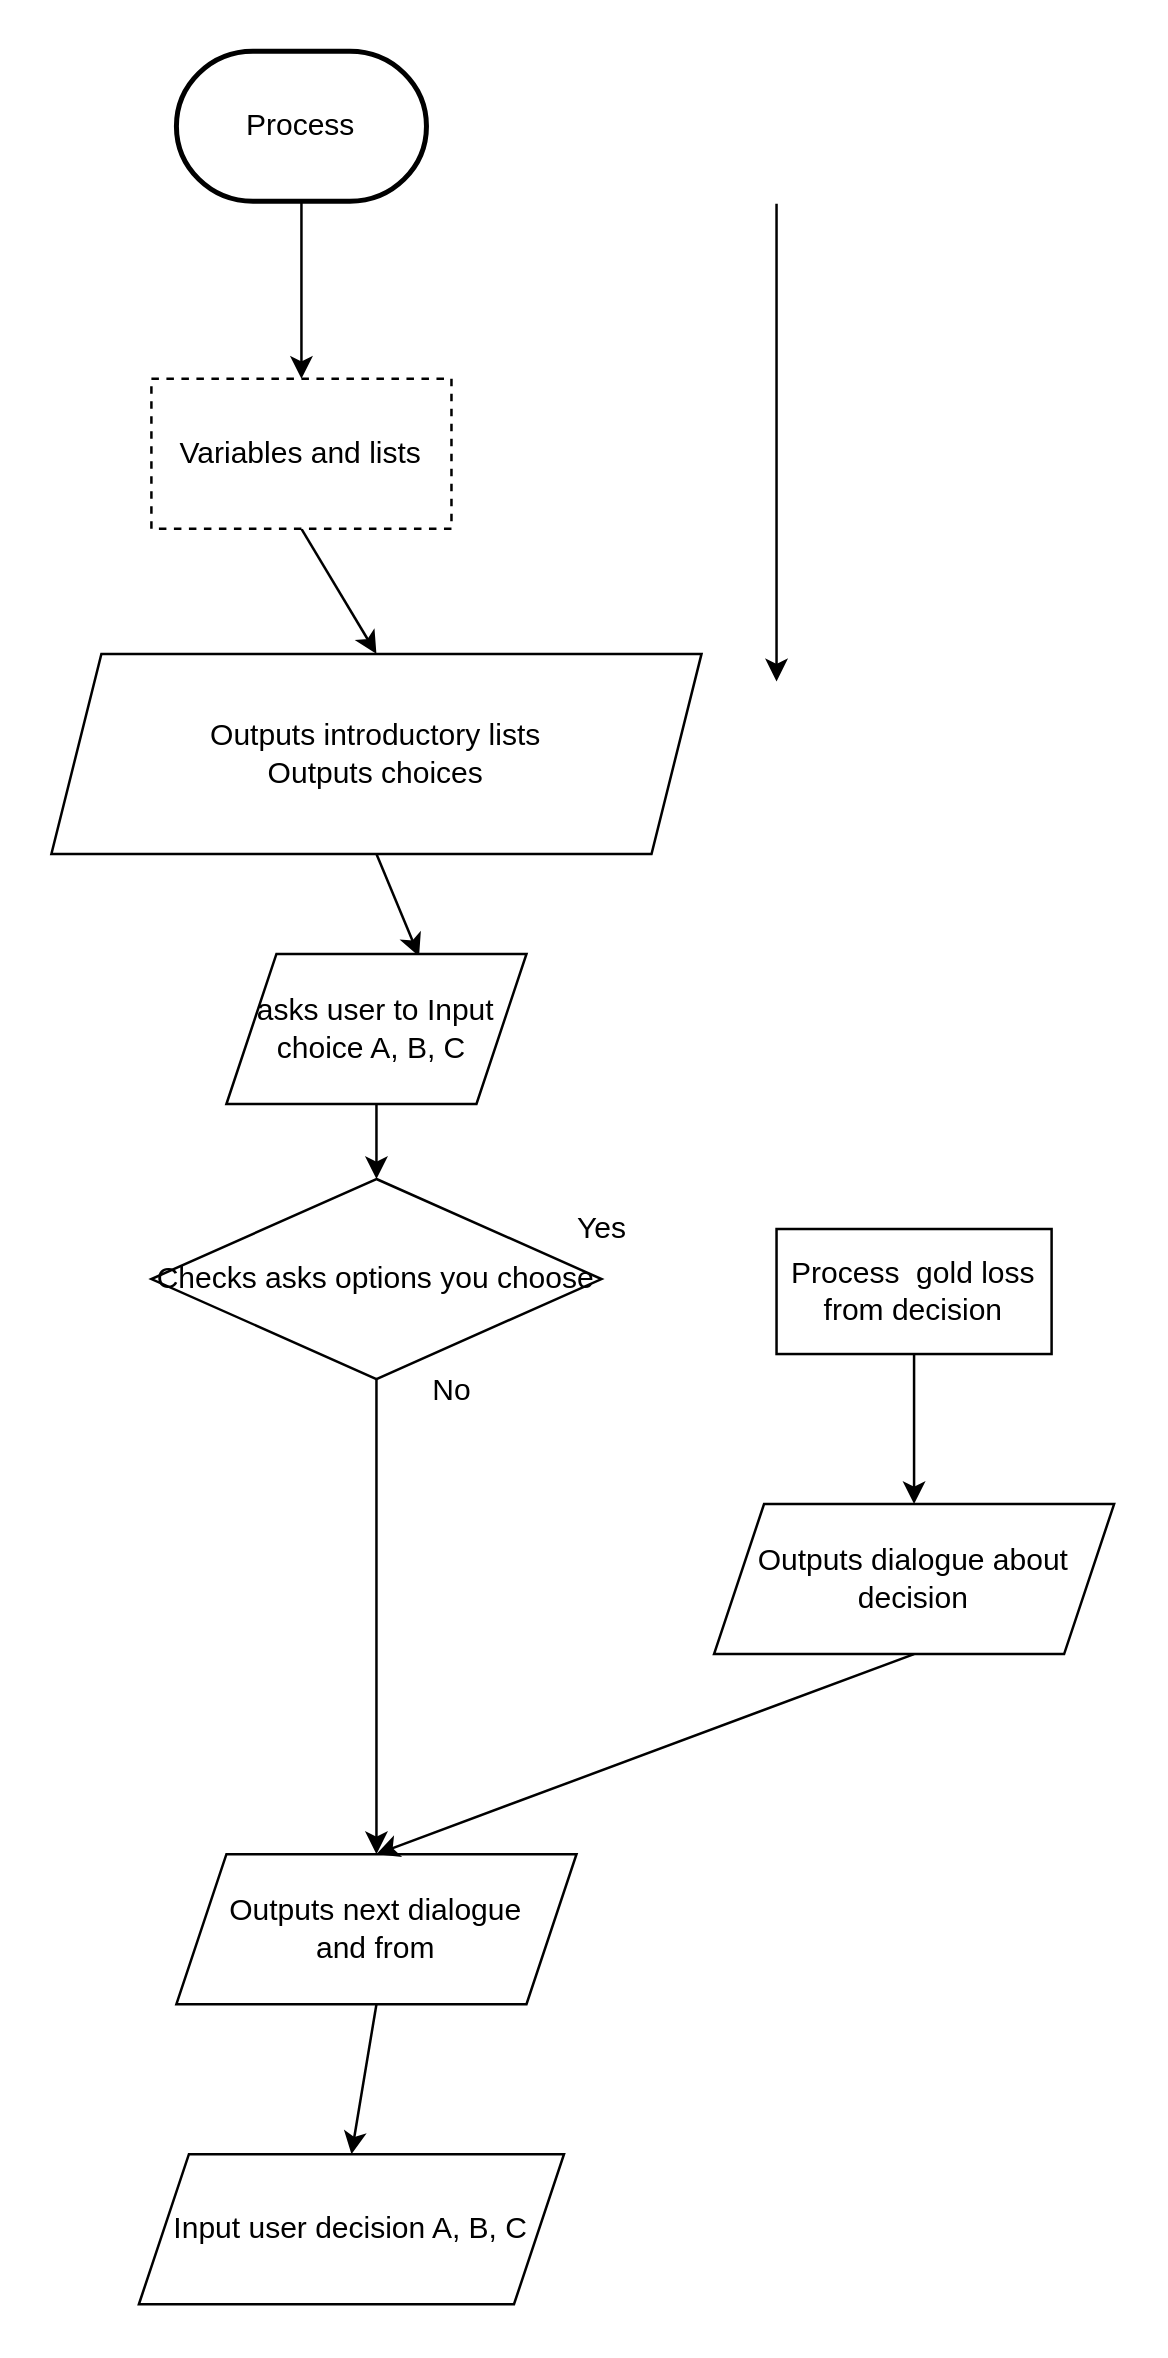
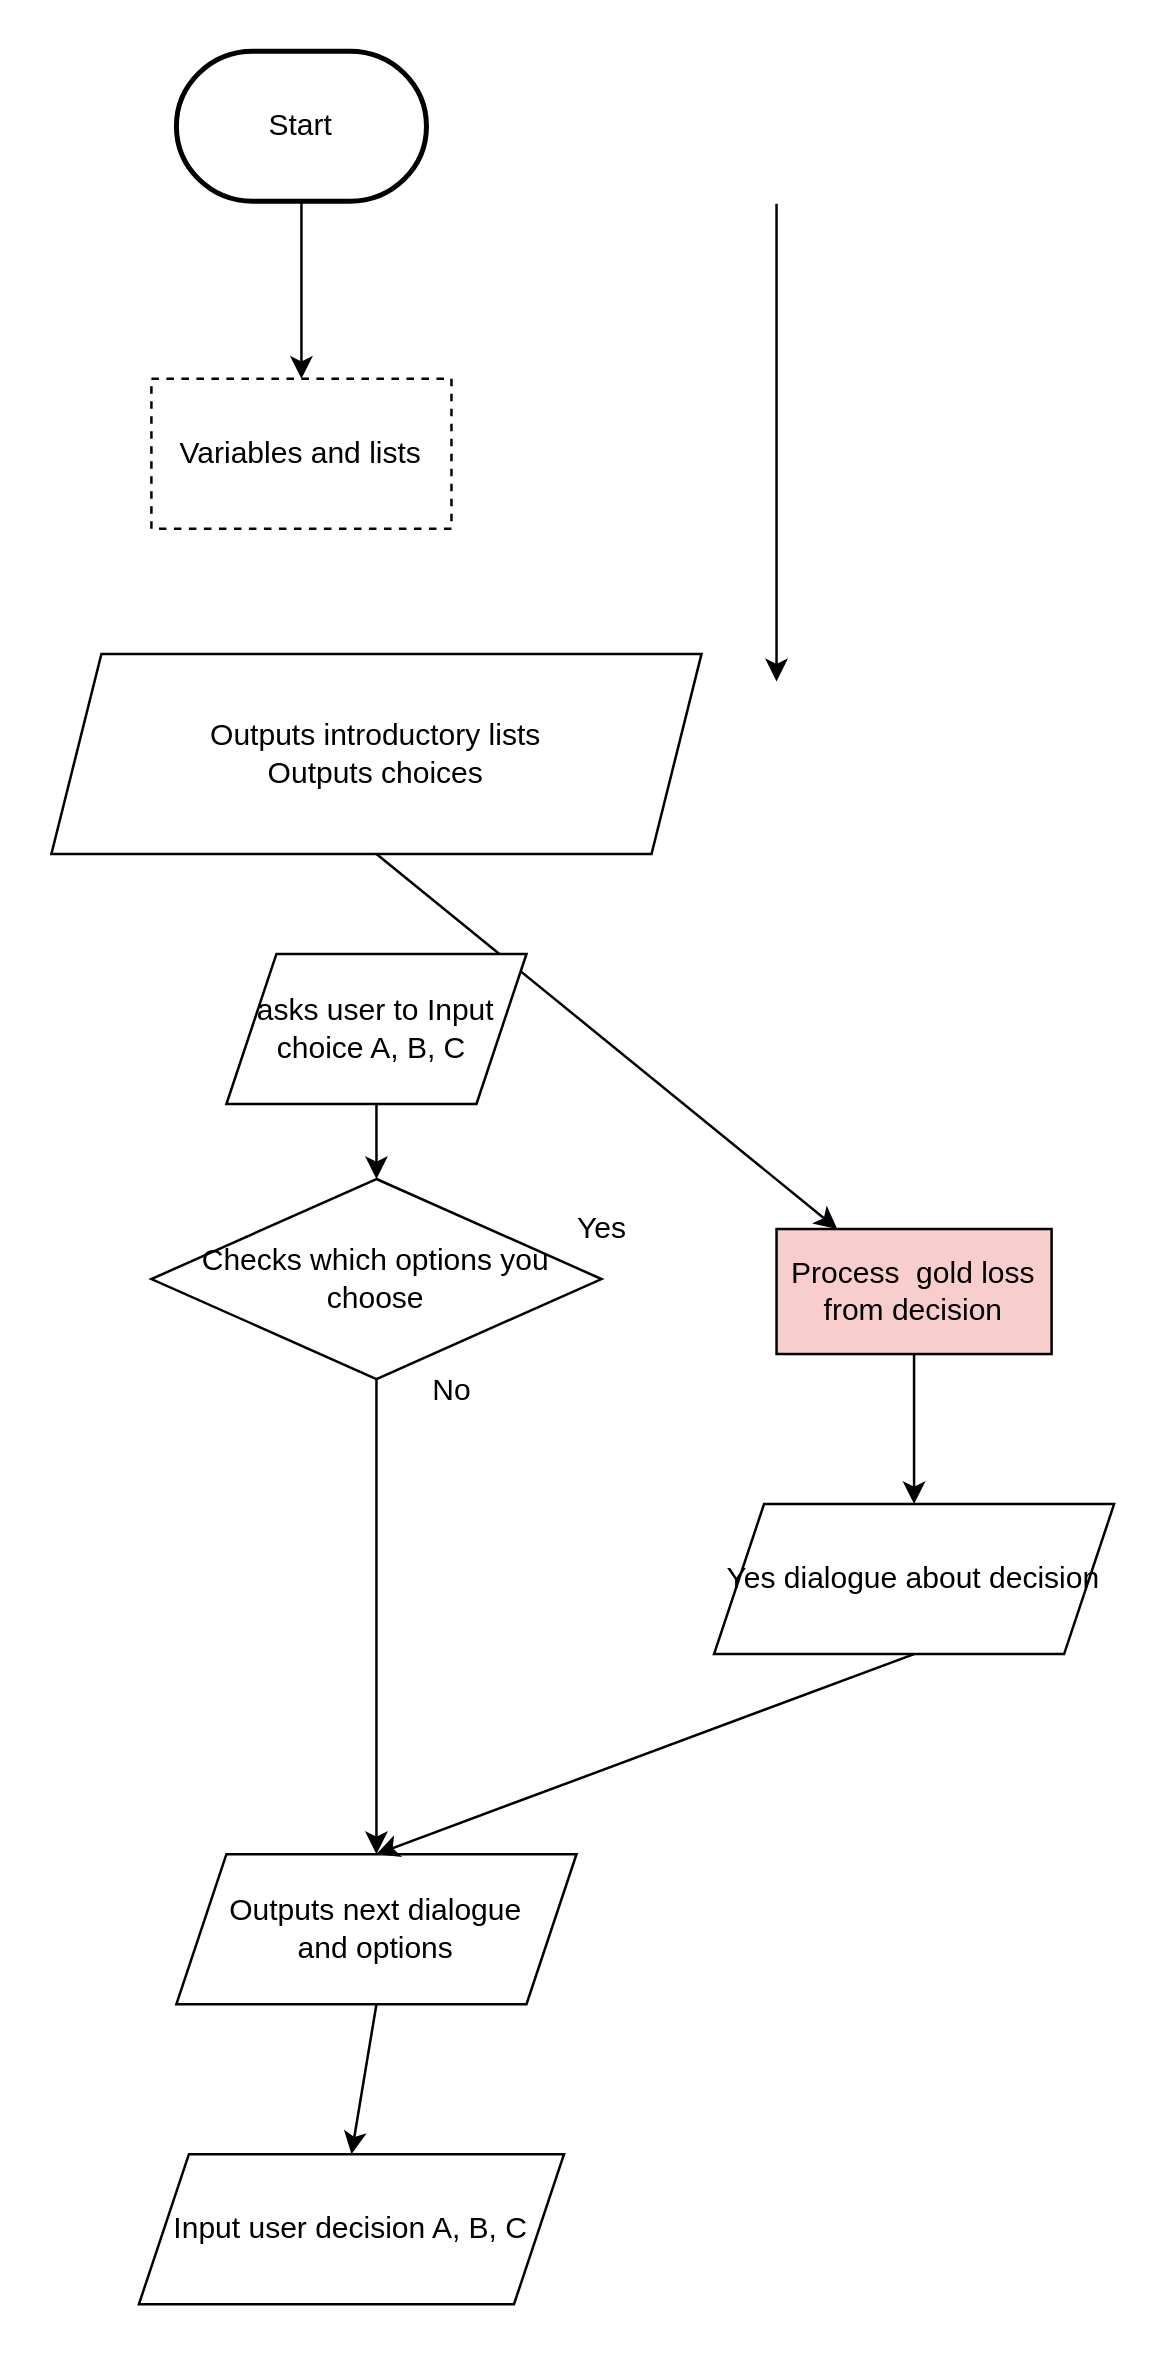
node "Process": label "Process" -> "Start"
edge "Variables and lists" -> "Outputs introductory lists Outputs choices": removed
edge "Outputs introductory lists Outputs choices" -> "asks user to Input choice A, B, C": now "Outputs introductory lists Outputs choices" -> "Process gold loss from decision"
node "Checks asks options you choose": label "Checks asks options you choose" -> "Checks which options you choose"
node "Process gold loss from decision": fillcolor #ffffff -> #f8cecc
node "Outputs dialogue about decision": label "Outputs dialogue about decision" -> "Yes dialogue about decision"
node "Outputs next dialogue and from": label "Outputs next dialogue and from" -> "Outputs next dialogue and options"
